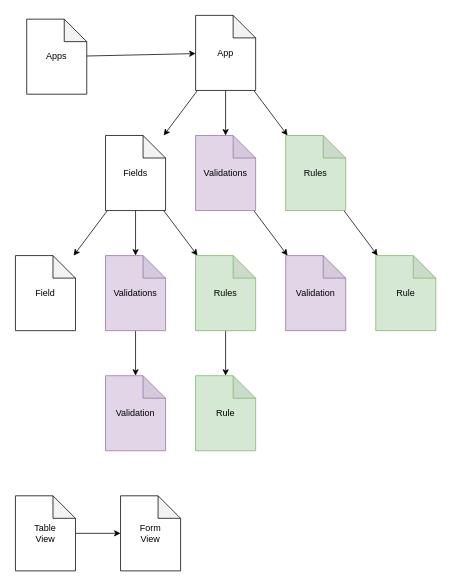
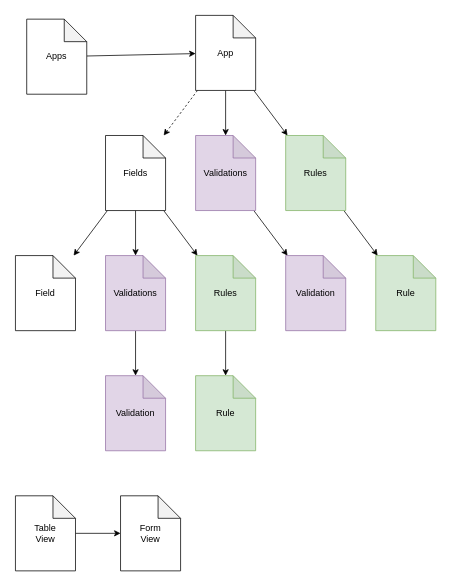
edge "App" -> "Fields": style solid -> dashed
